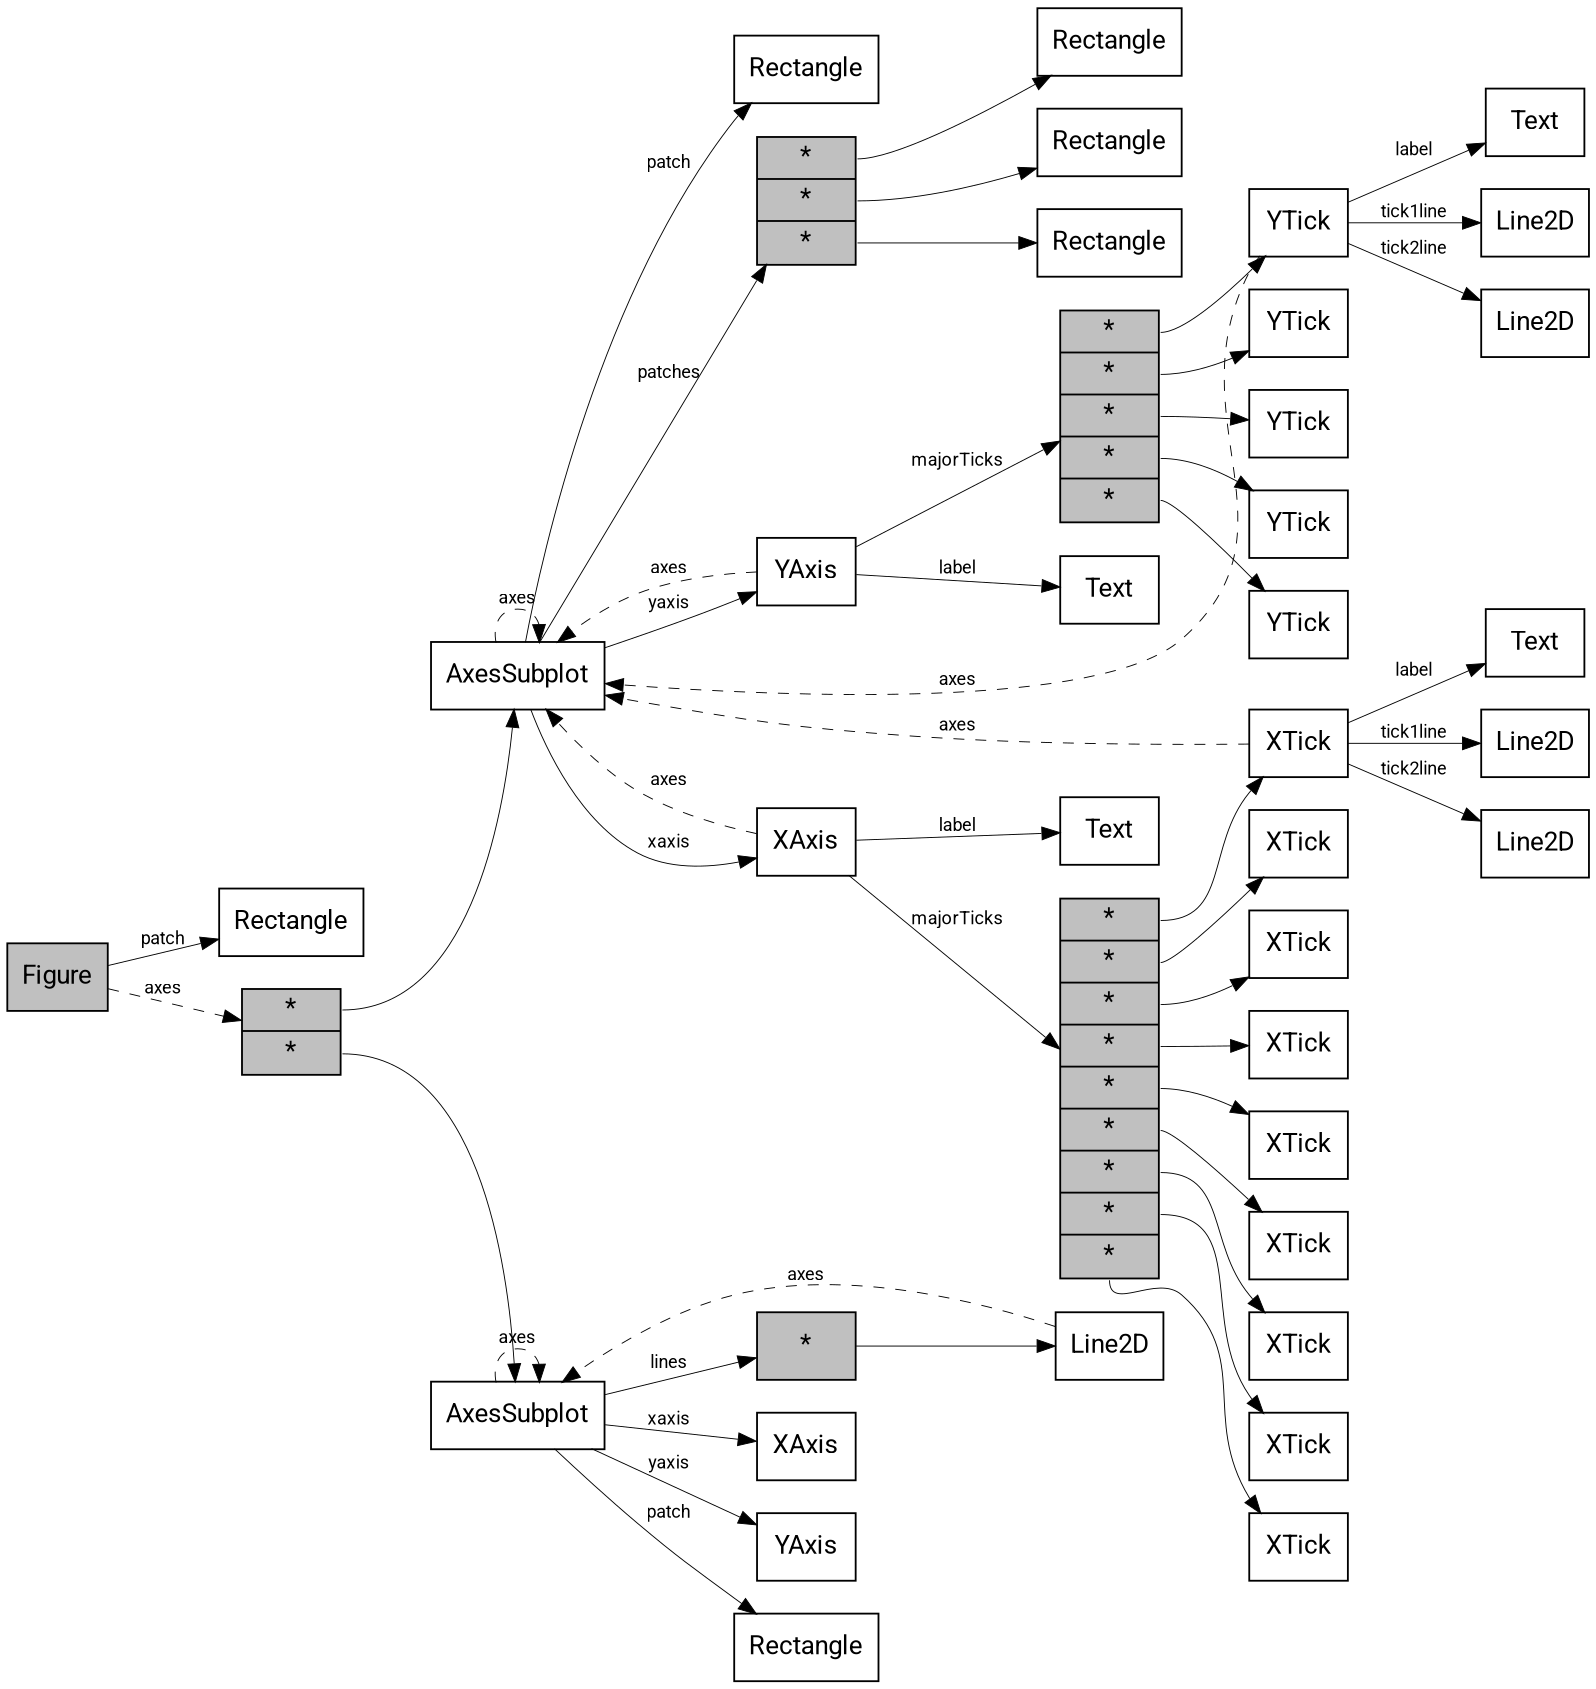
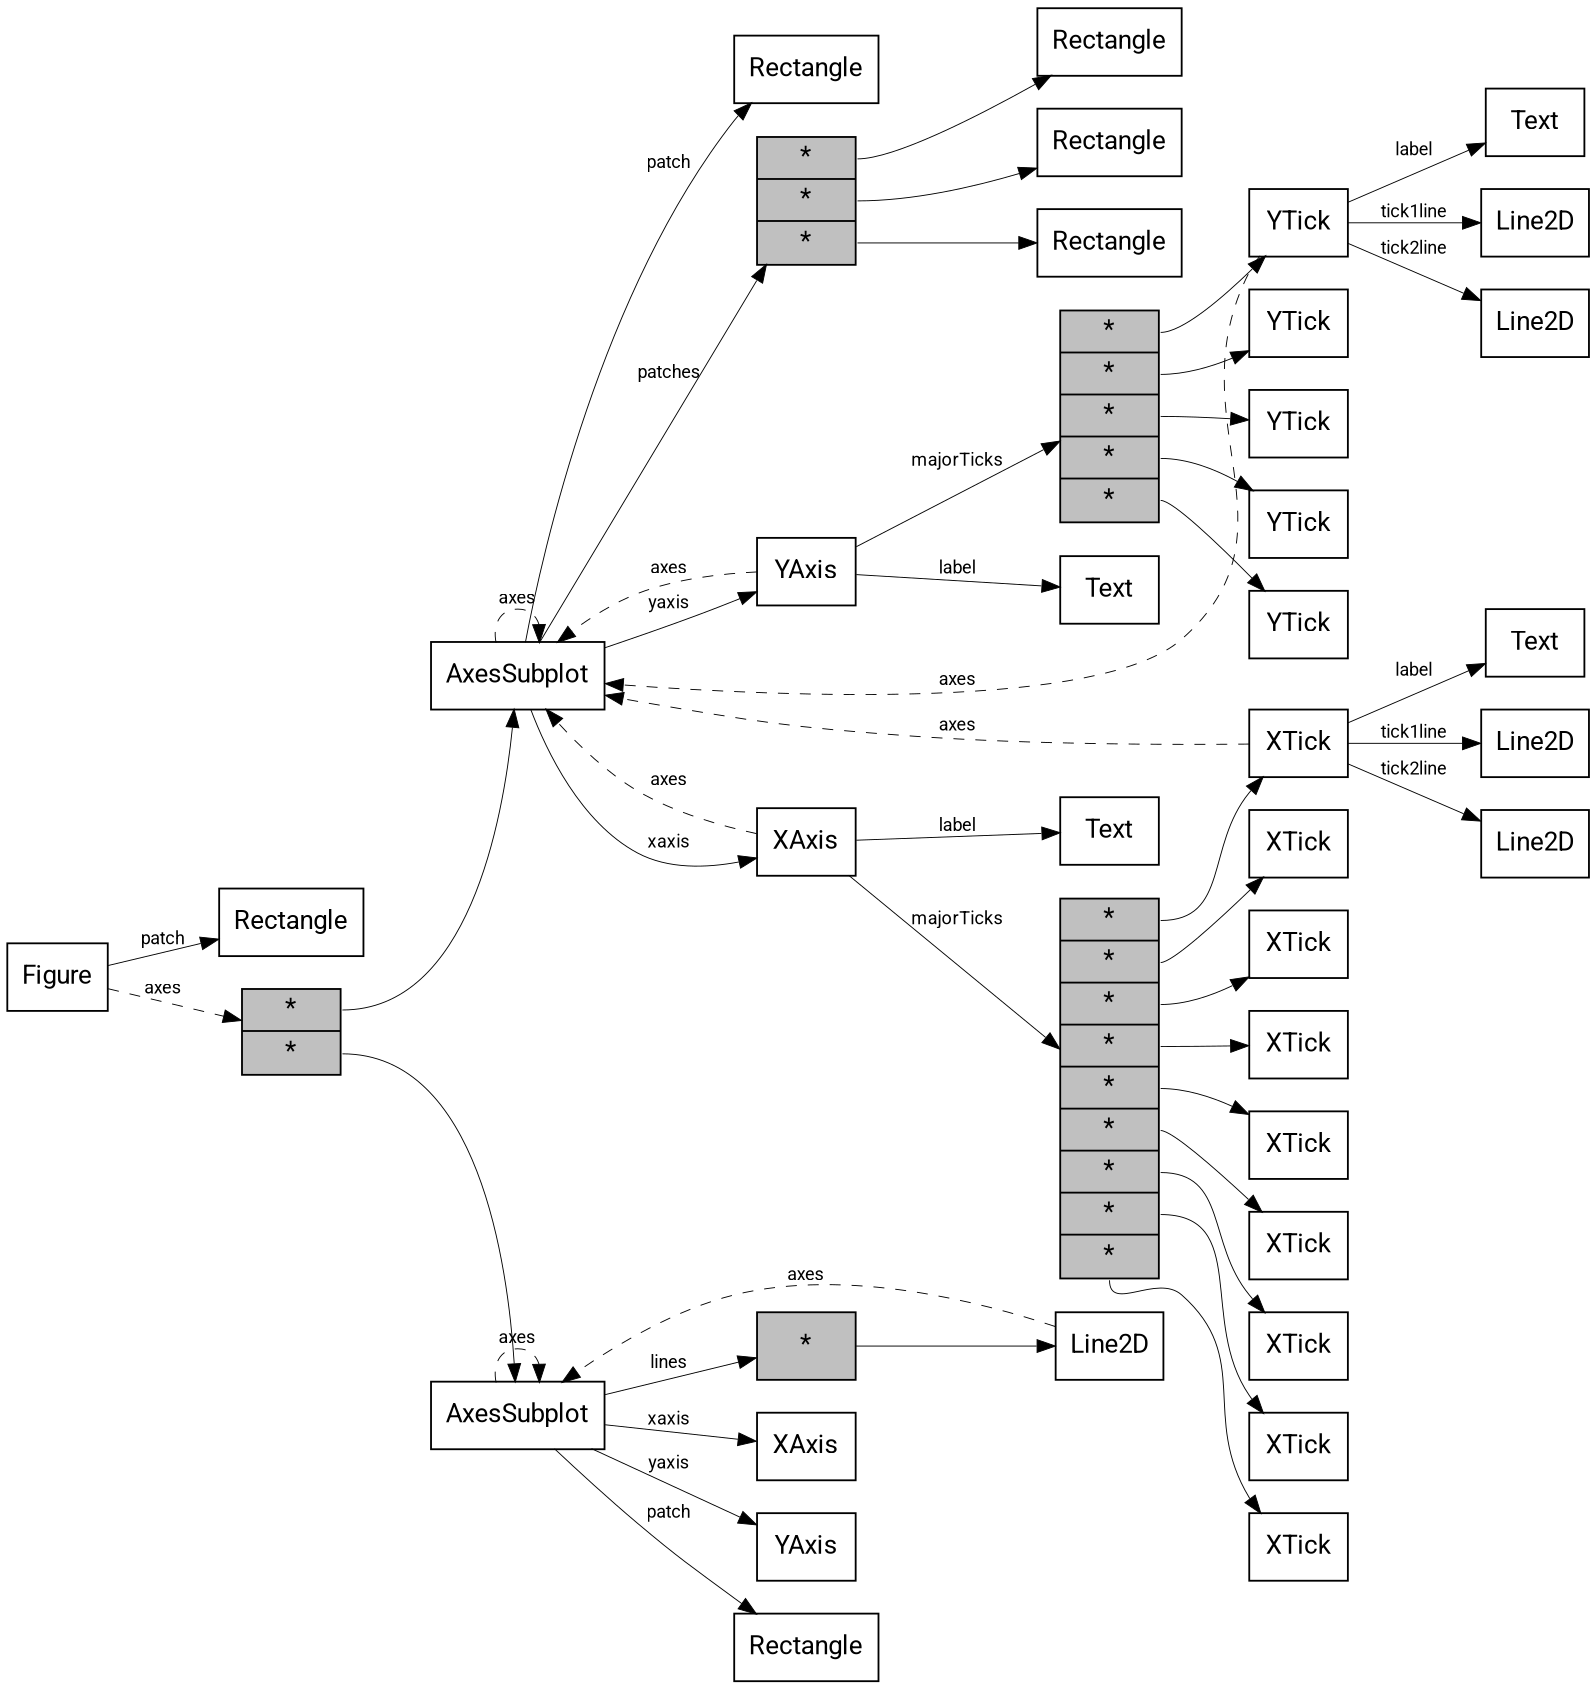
node "Figure": fillcolor gray -> white
